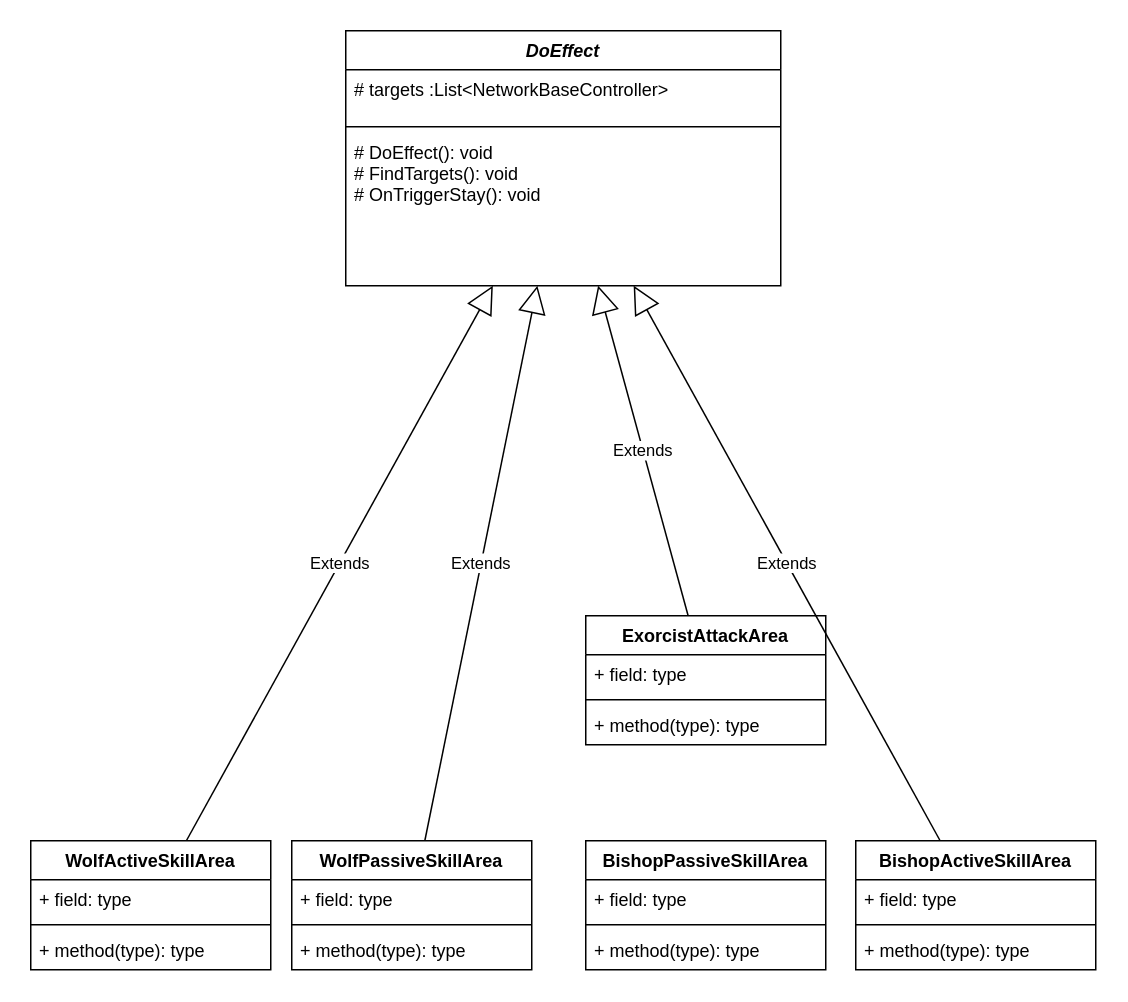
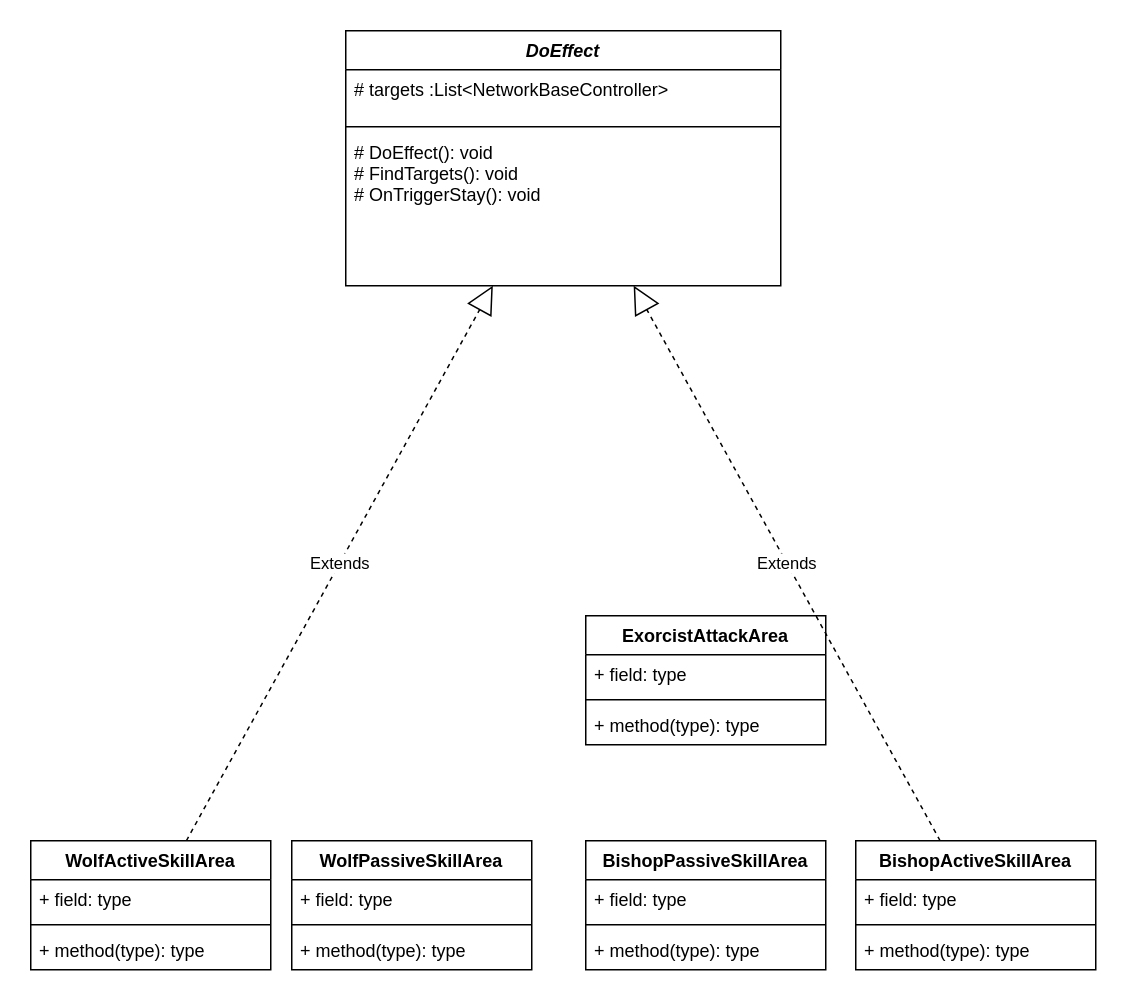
edge "ExorcistAttackArea" -> "DoEffect": removed, label "Extends"
edge "WolfPassiveSkillArea" -> "DoEffect": removed, label "Extends"
edge "WolfActiveSkillArea" -> "DoEffect": style solid -> dashed
edge "BishopActiveSkillArea" -> "DoEffect": style solid -> dashed
